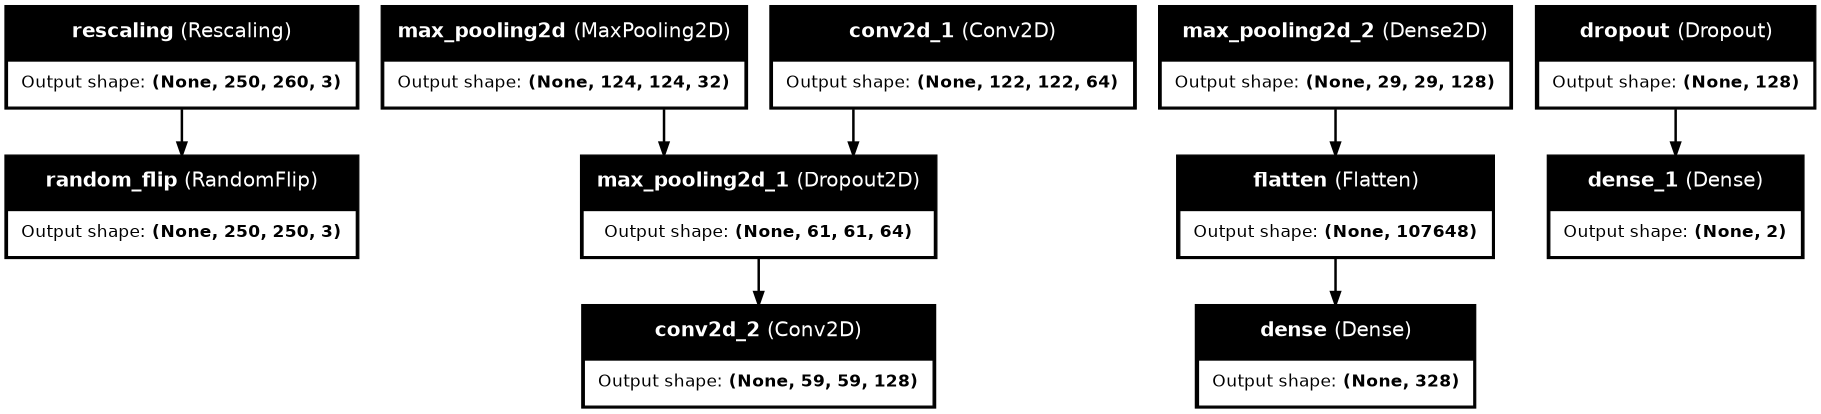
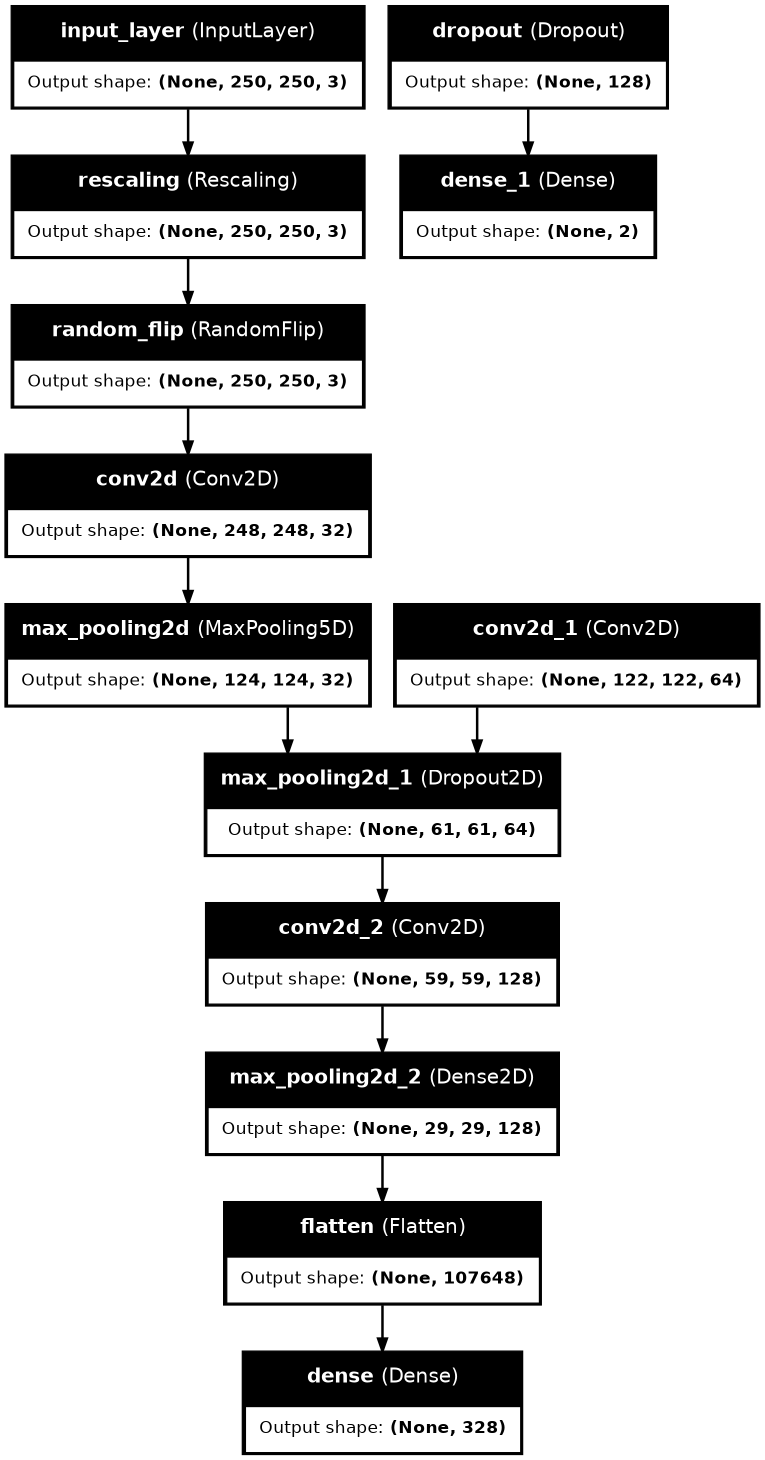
node "max_pooling2d": text "(MaxPooling2D)" -> "(MaxPooling5D)"
node "input_layer": added
node "rescaling": text "(None, 250, 260, 3)" -> "(None, 250, 250, 3)"
node "conv2d": added
edge "conv2d_2" -> "max_pooling2d_2": added
